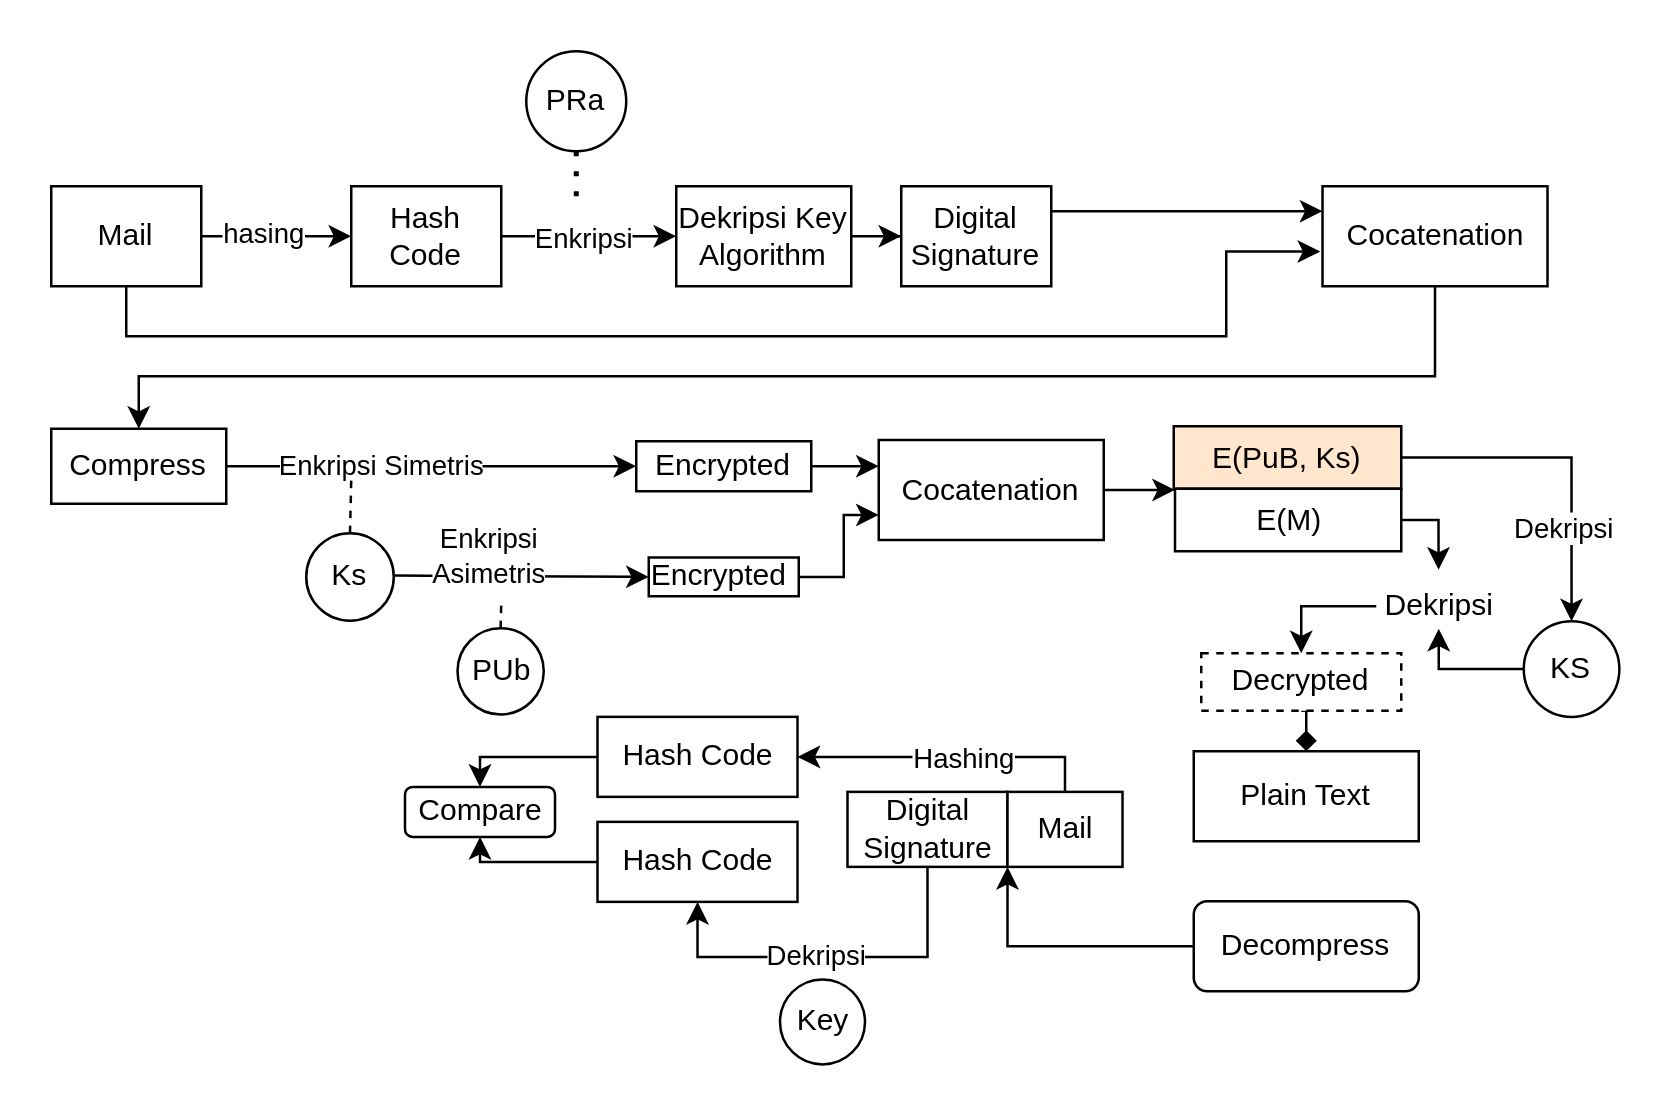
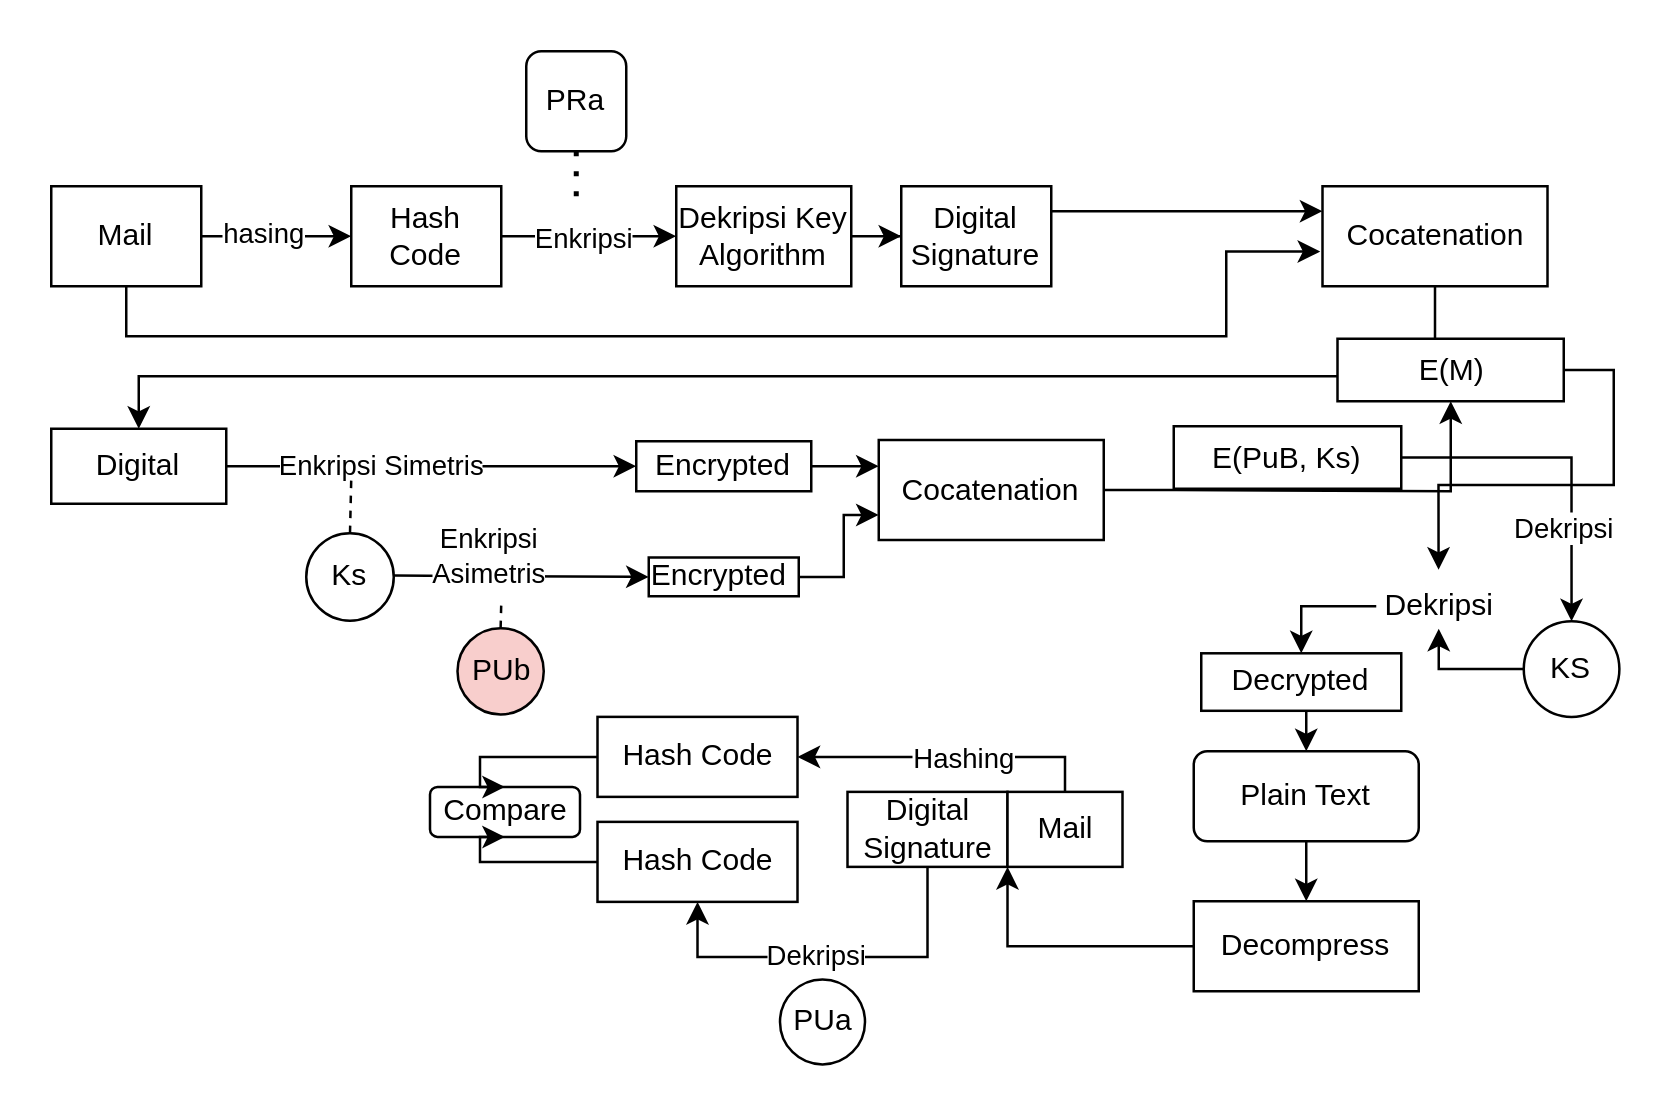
node "PRa": shape ellipse -> rounded rectangle
node "E(PuB, Ks)": fillcolor #ffe6cc -> #ffffff
node "Compress": label "Compress" -> "Digital"
node "E(M)": moved (1288, 520) -> (1451, 370)
node "PUb": fillcolor #ffffff -> #f8cecc
node "Decrypted": style dashed -> solid
edge "Decrypted" -> "Plain Text": arrowhead diamond -> classic
node "Plain Text": shape rectangle -> rounded rectangle
node "Compare": moved (480, 812) -> (505, 812)
edge "Plain Text" -> "Decompress": added
node "Decompress": shape rounded rectangle -> rectangle
node "Key": label "Key" -> "PUa"
